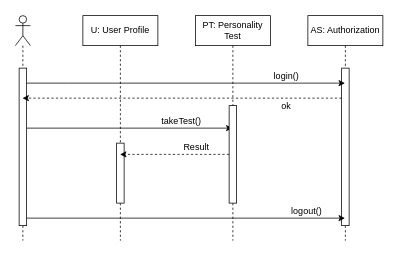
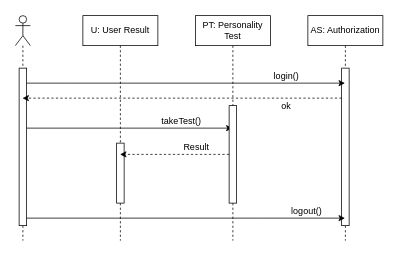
node "U: User Profile": label "U: User Profile" -> "U: User Result"
